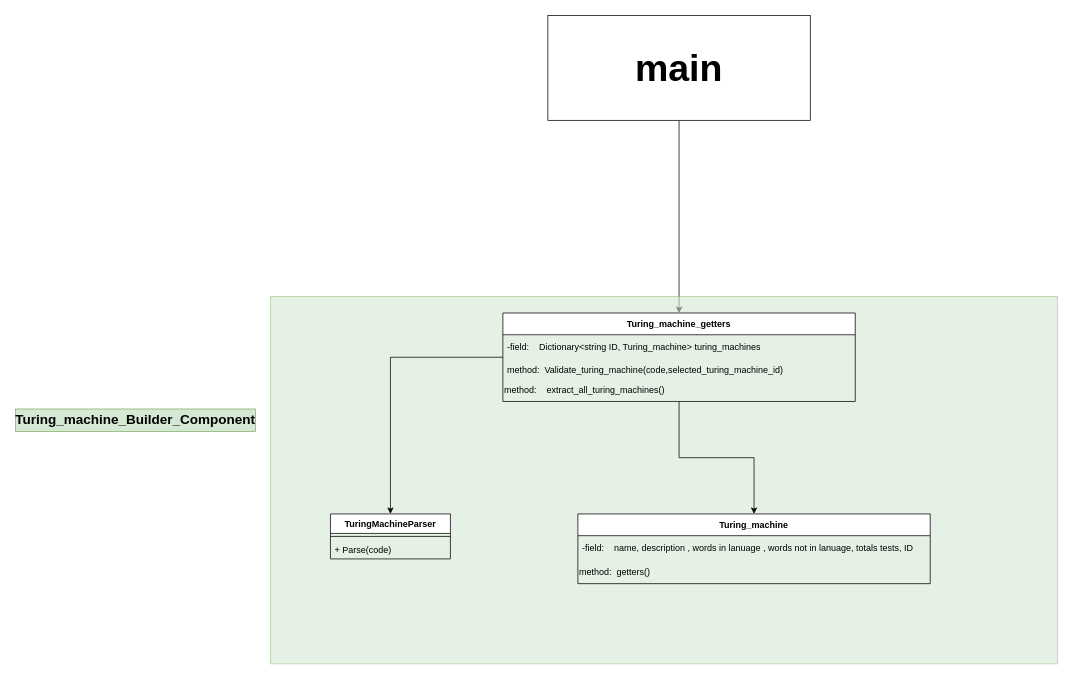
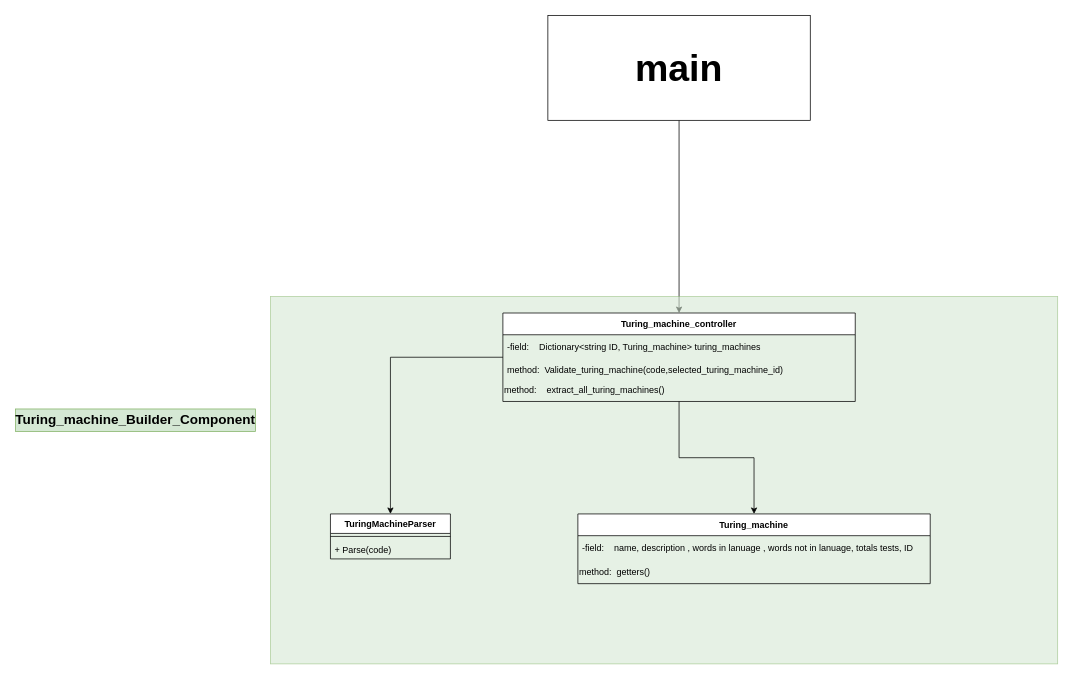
node "Turing_machine_getters": label "Turing_machine_getters" -> "Turing_machine_controller"
